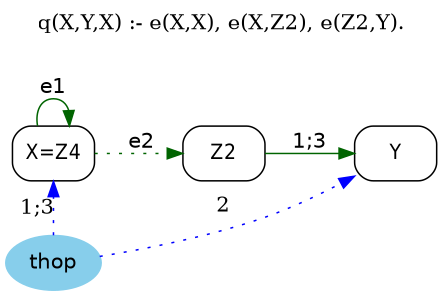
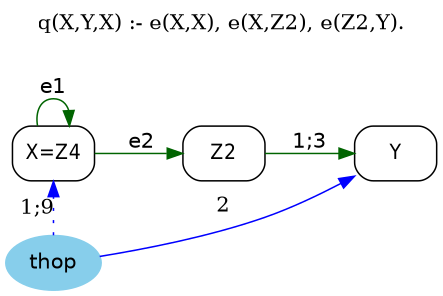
edge "X=Z4" -> "Z2": style dotted -> solid
edge "thop" -> "X=Z4": label "1;3" -> "1;9"
edge "thop" -> "Y": style dotted -> solid
